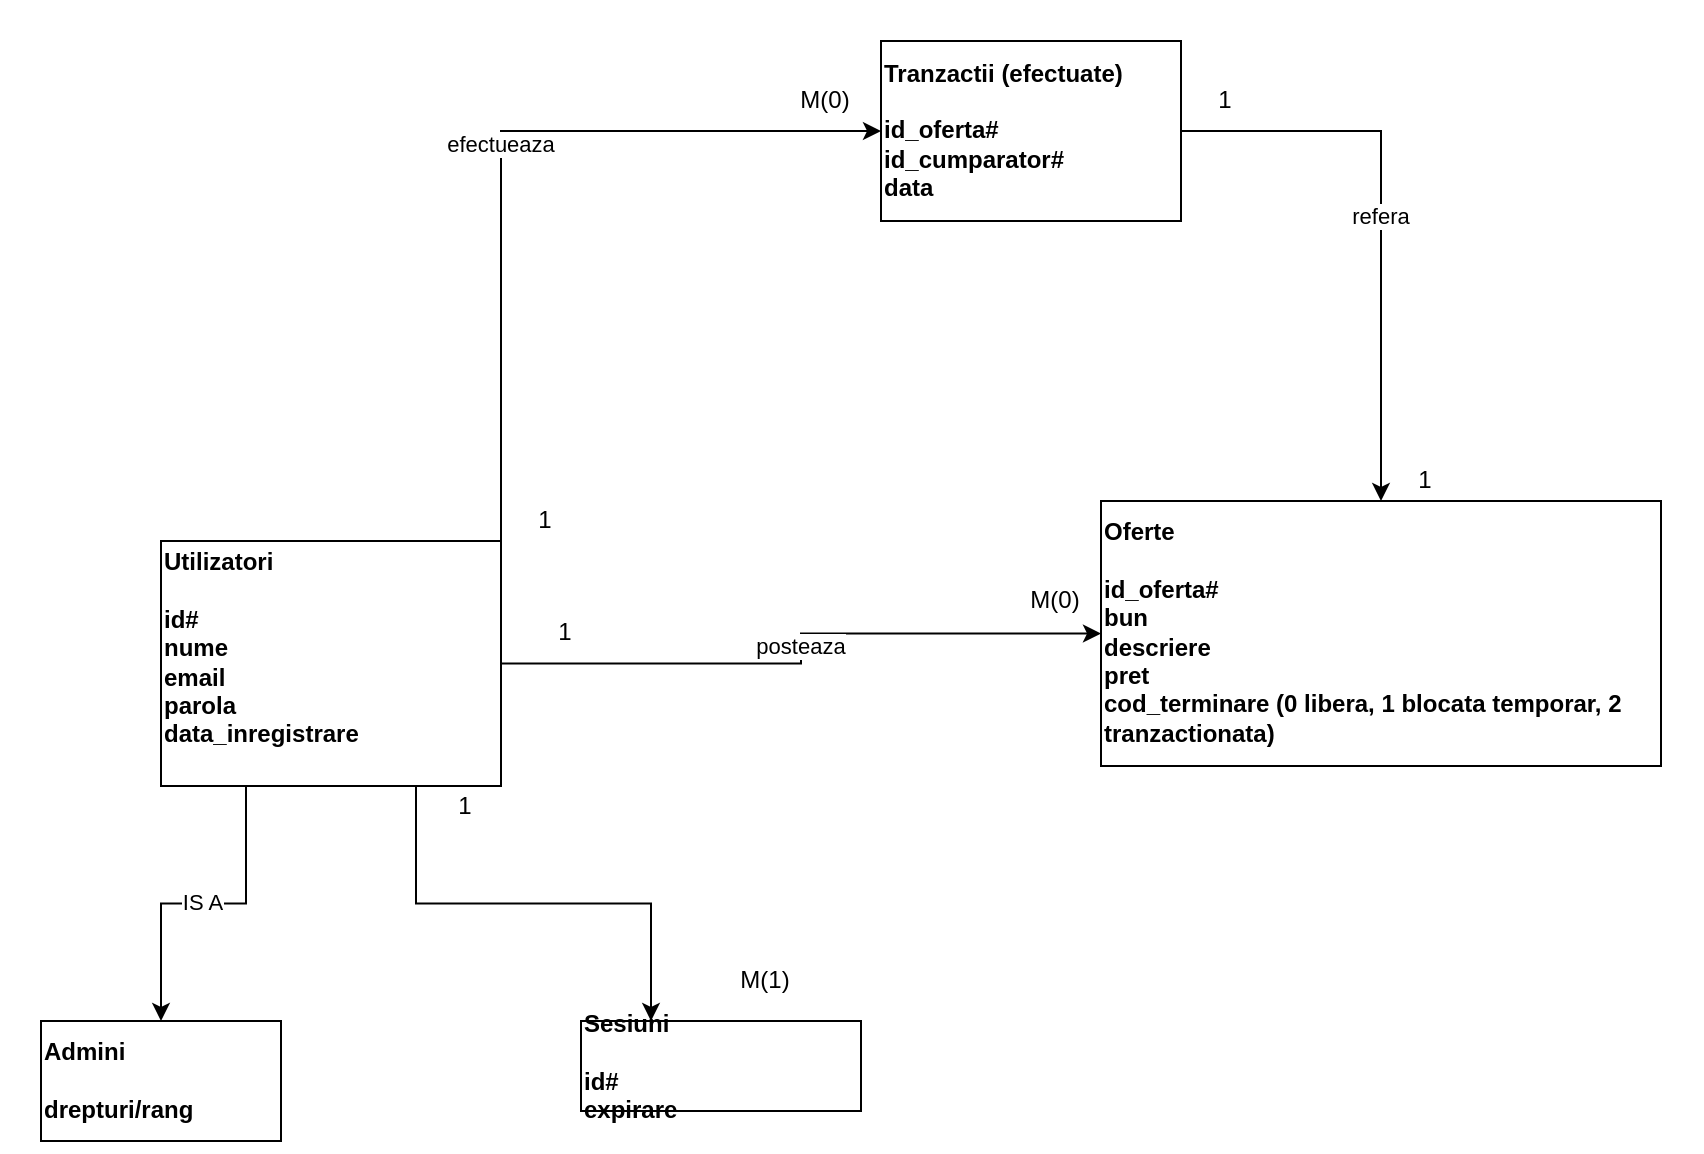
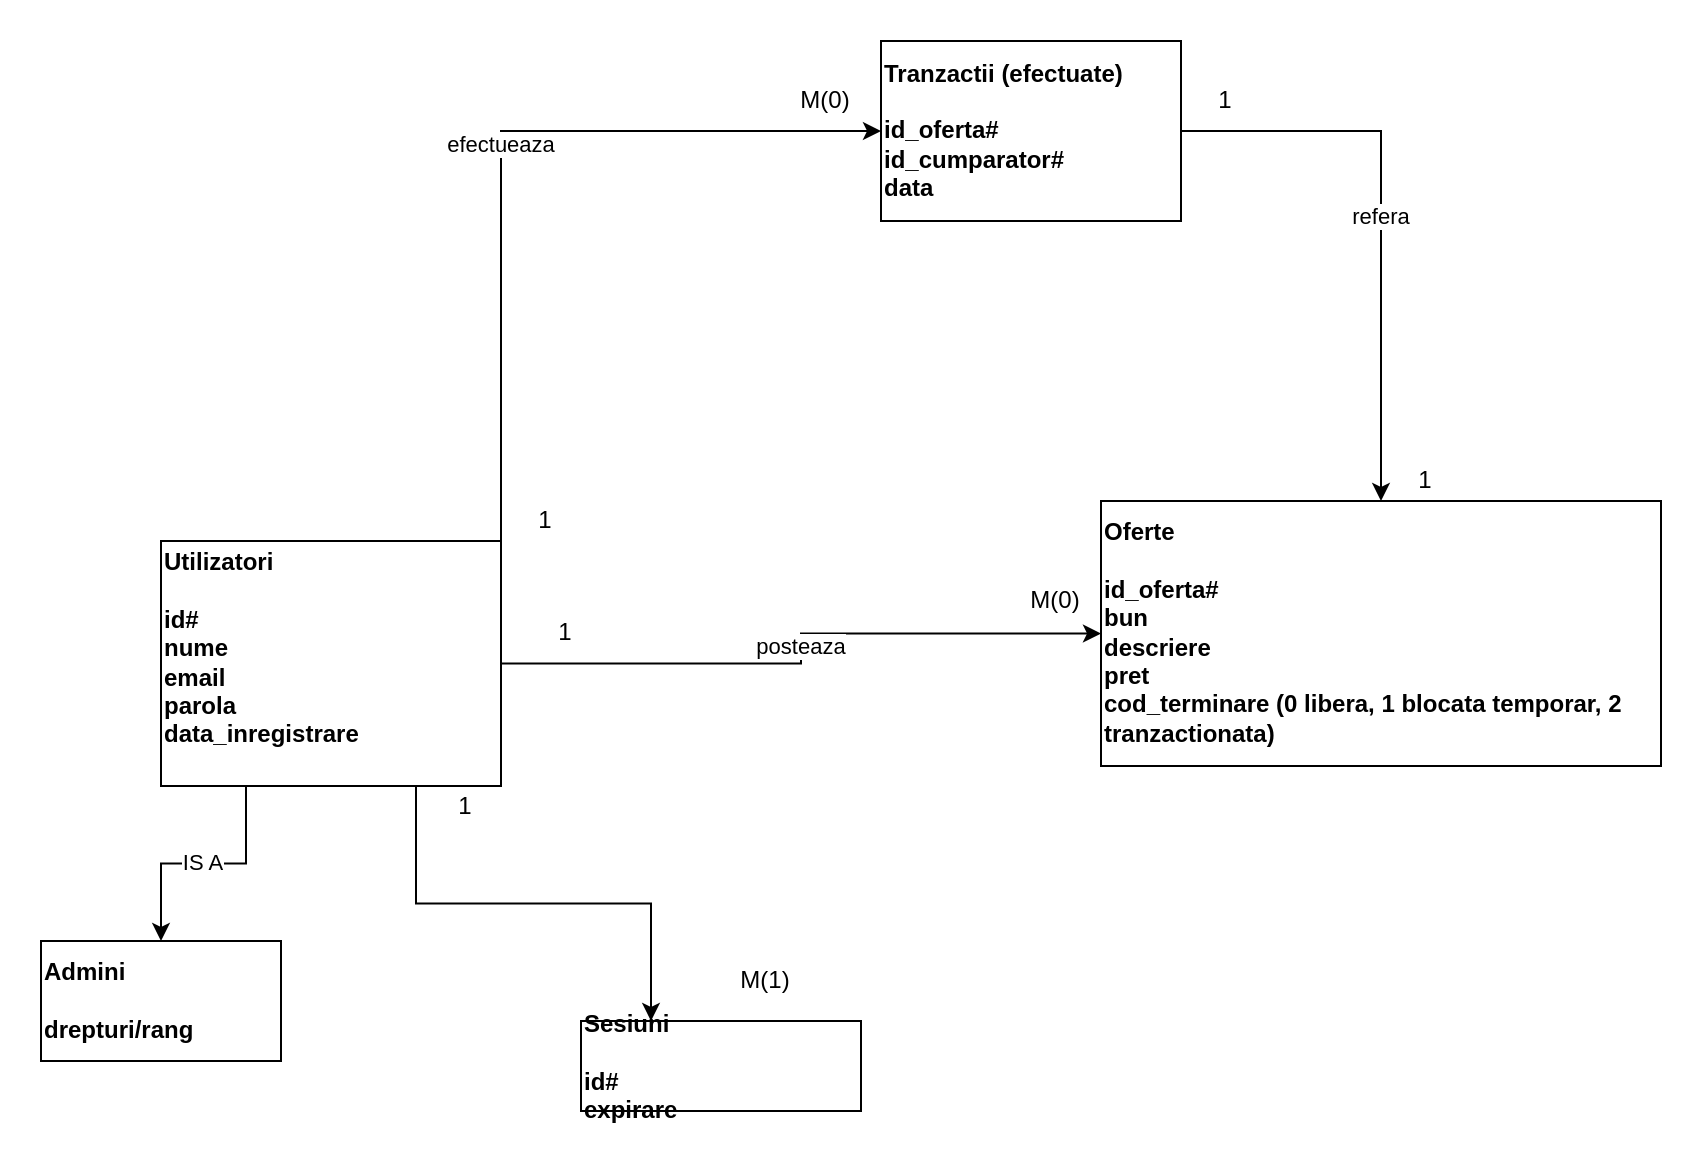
node "Admini drepturi/rang": moved (161, 1081) -> (161, 1001)
